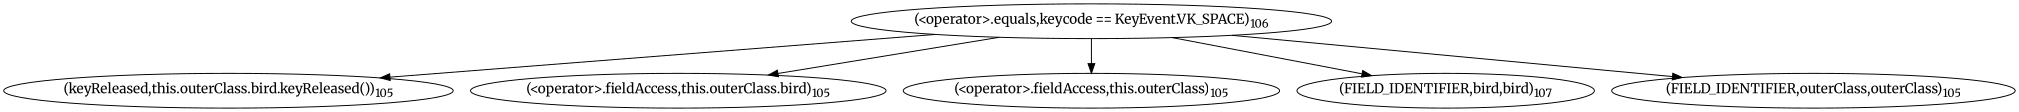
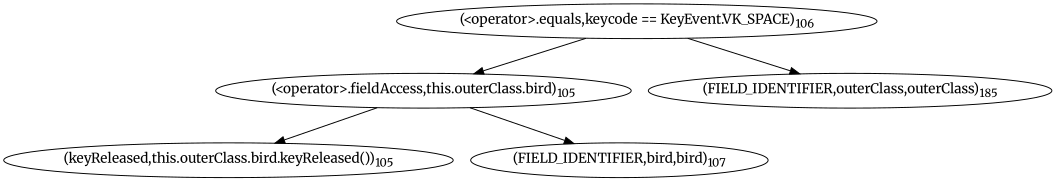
edge "(<operator>.equals,keycode == KeyEvent.VK_SPACE)" -> "(keyReleased,this.outerClass.bird.keyReleased())": now "(<operator>.fieldAccess,this.outerClass.bird)" -> "(keyReleased,this.outerClass.bird.keyReleased())"
edge "(<operator>.equals,keycode == KeyEvent.VK_SPACE)" -> "(FIELD_IDENTIFIER,bird,bird)": now "(<operator>.fieldAccess,this.outerClass.bird)" -> "(FIELD_IDENTIFIER,bird,bird)"
node "(FIELD_IDENTIFIER,outerClass,outerClass)": text "105" -> "185"
node "(<operator>.fieldAccess,this.outerClass)": removed
